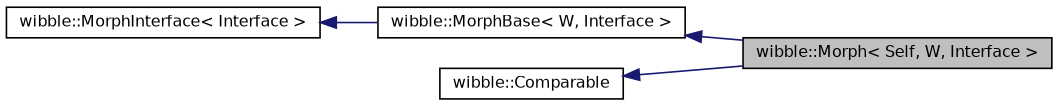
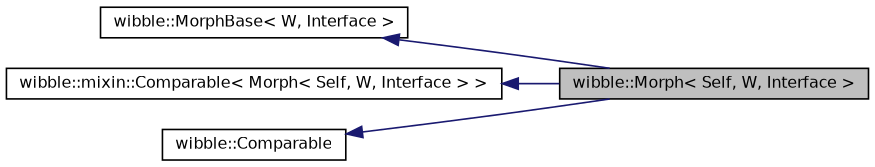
node "wibble::MorphInterface< Interface >": removed
node "wibble::mixin::Comparable< Morph< Self, W, Interface > >": added
